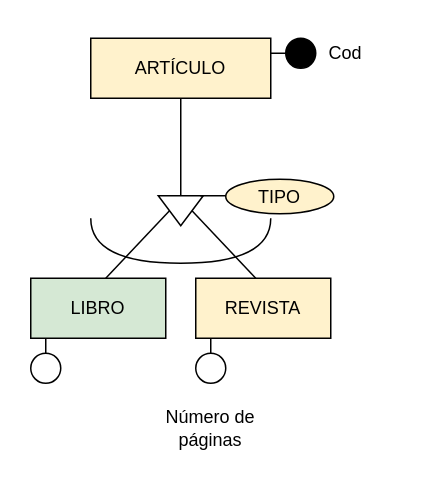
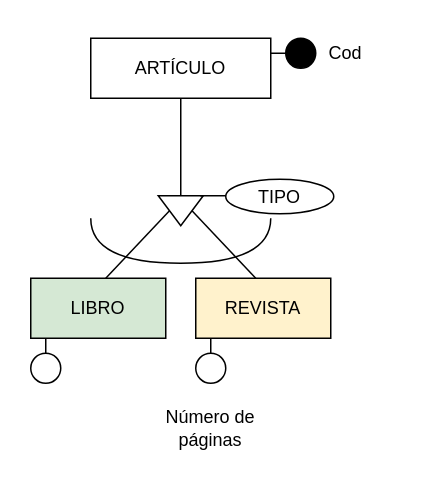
node "ARTÍCULO": fillcolor #fff2cc -> #ffffff
node "TIPO": fillcolor #fff2cc -> #ffffff
